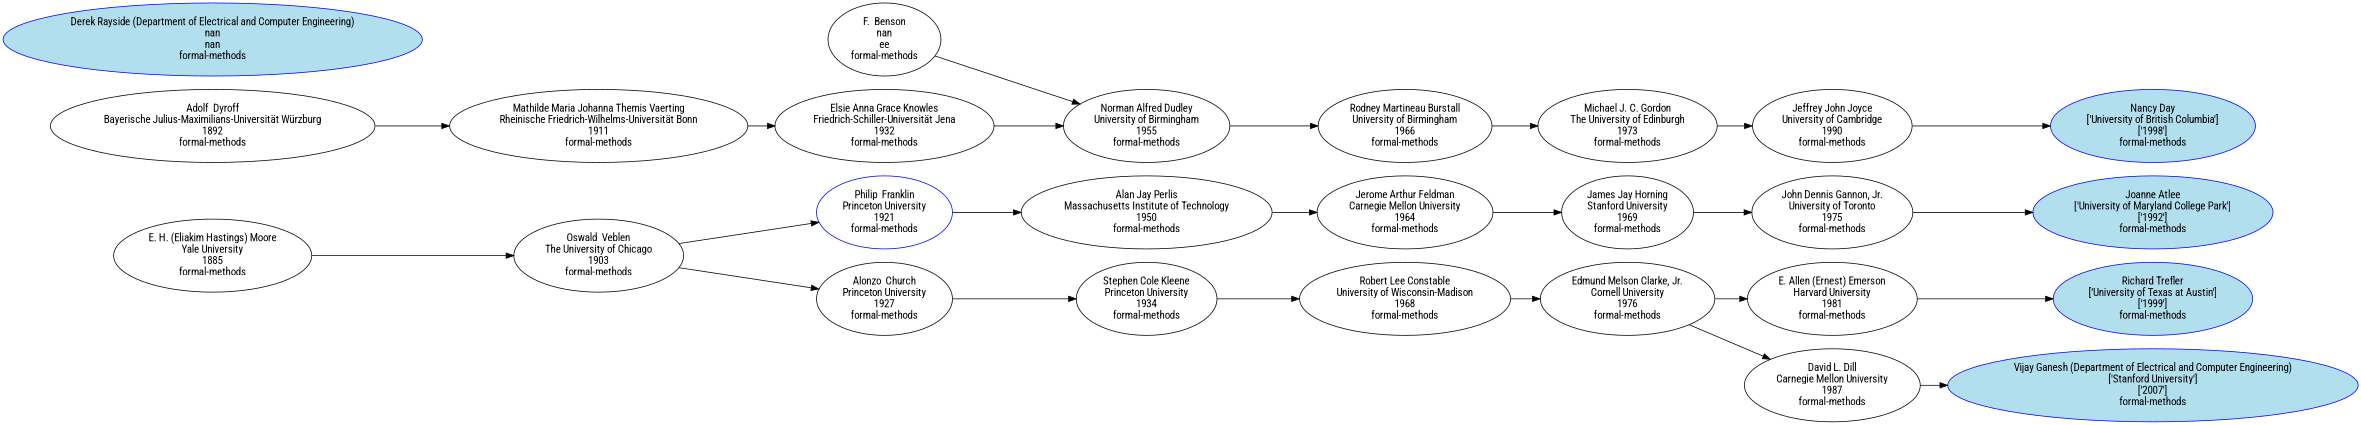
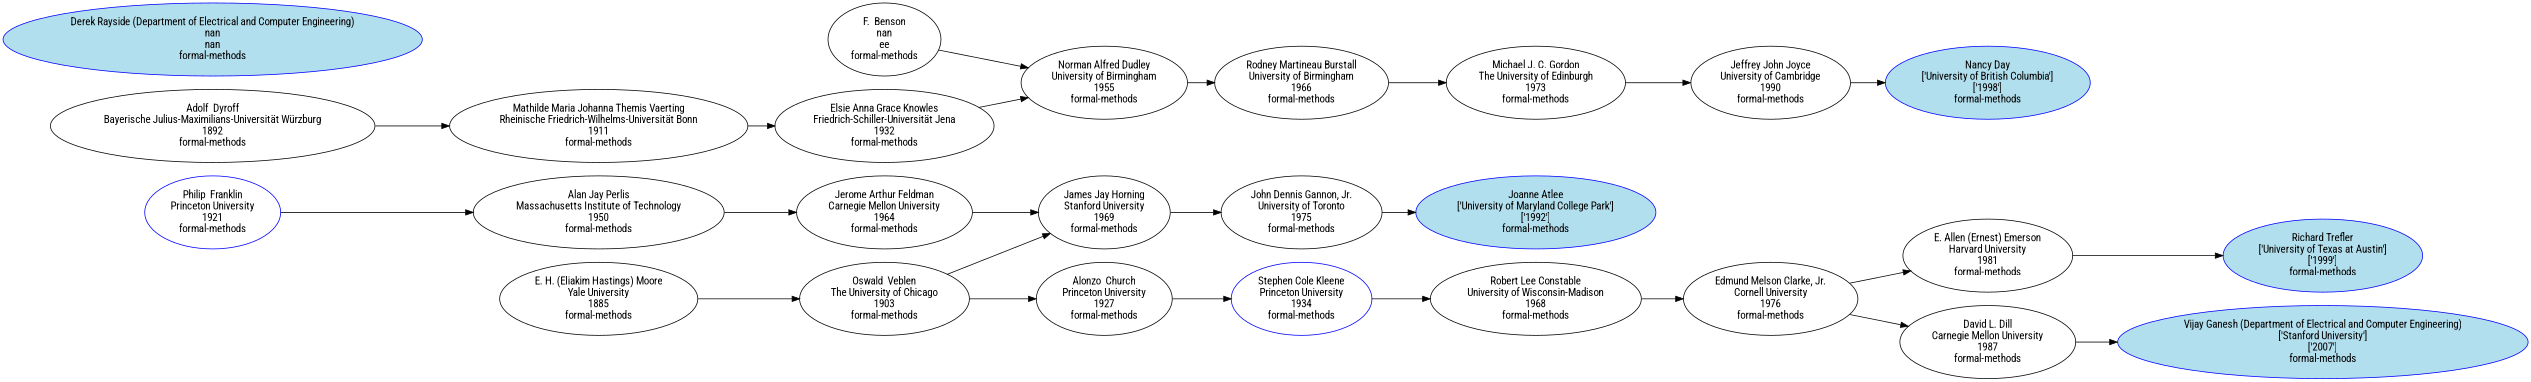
edge "Oswald  Veblen The University of Chicago 1903 formal-methods" -> "Philip  Franklin Princeton University 1921 formal-methods": now "Oswald  Veblen The University of Chicago 1903 formal-methods" -> "James Jay Horning Stanford University 1969 formal-methods"
node "Stephen Cole Kleene Princeton University 1934 formal-methods": color black -> blue
